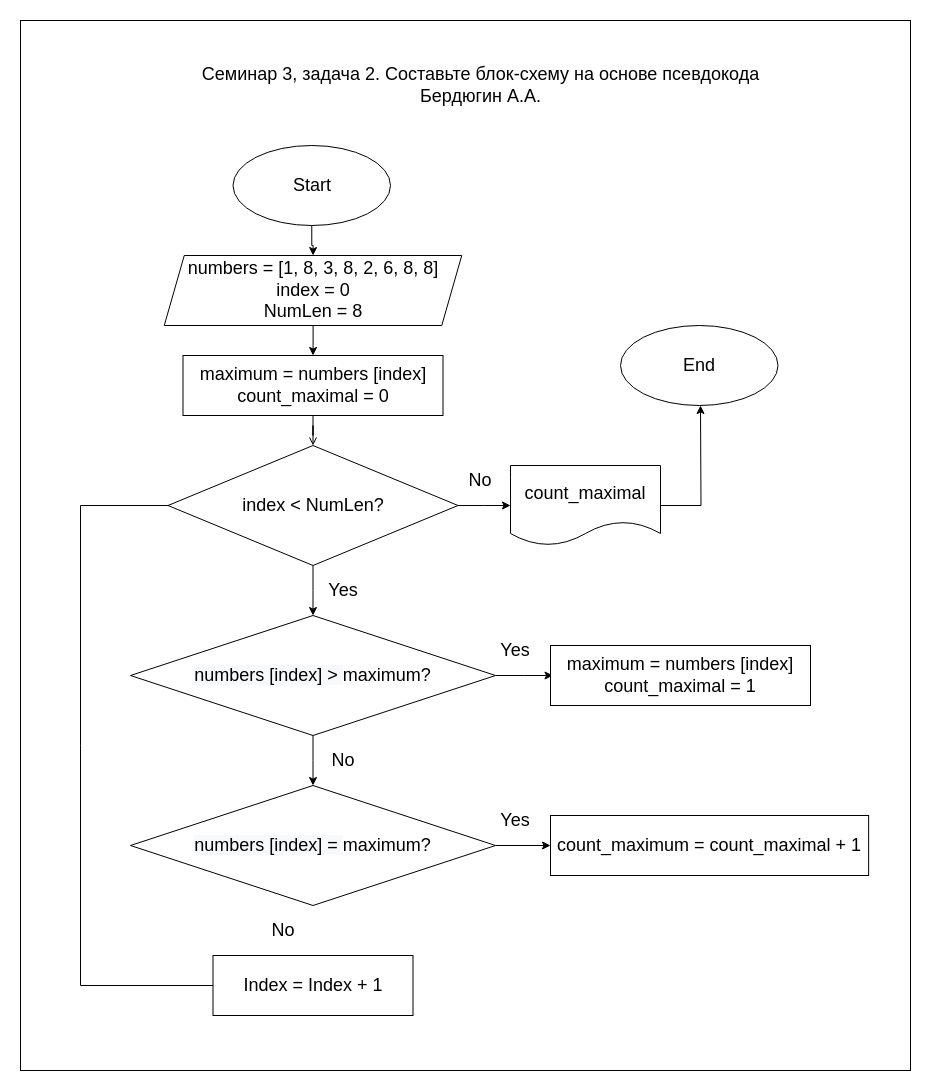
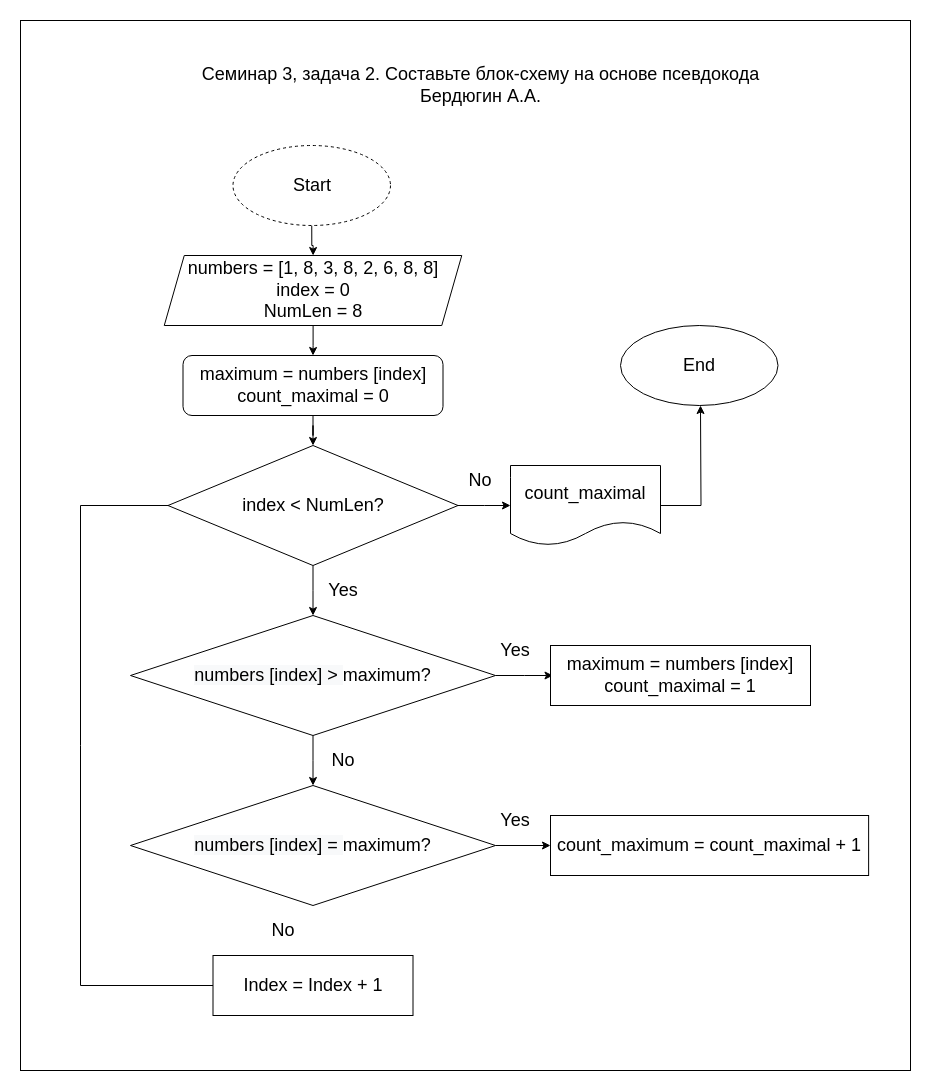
node "Start": style solid -> dashed
node "maximum = numbers [index] count_maximal = 0": shape rectangle -> rounded rectangle
edge "maximum = numbers [index] count_maximal = 0" -> "index < NumLen?": arrowhead open -> classic
